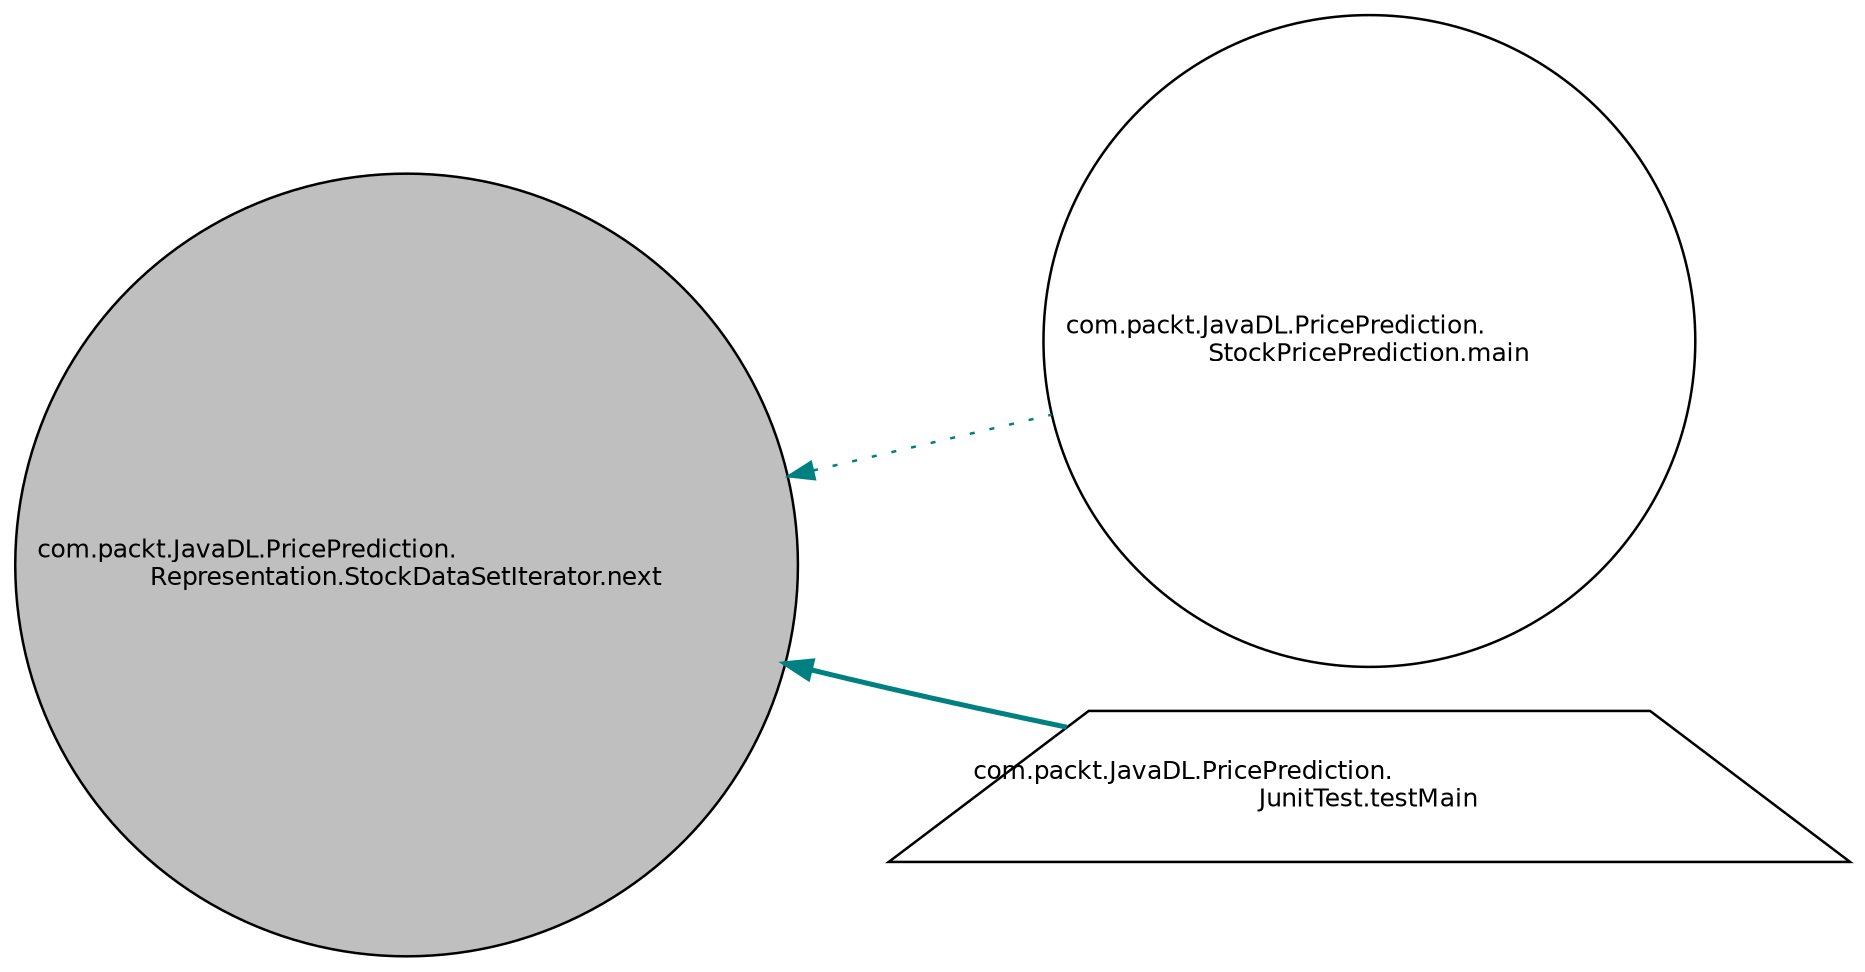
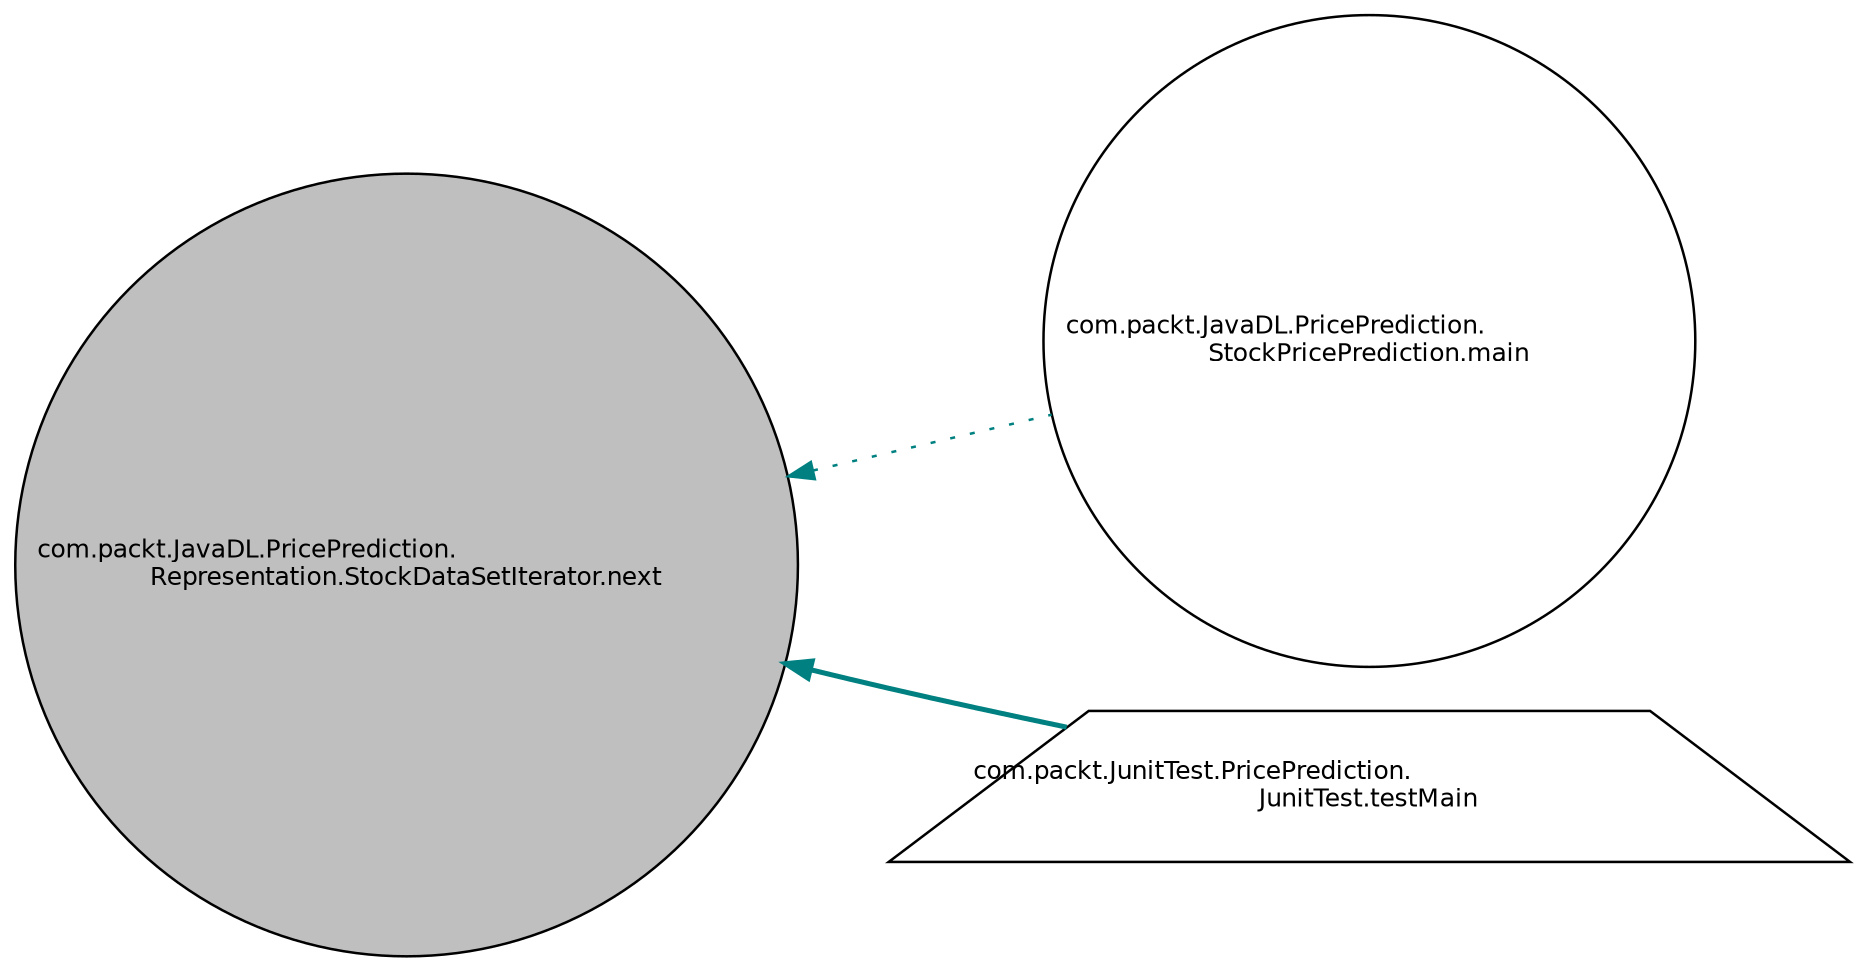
node "com.packt.JavaDL.PricePrediction. JunitTest.testMain": label "com.packt.JavaDL.PricePrediction. JunitTest.testMain" -> "com.packt.JunitTest.PricePrediction. JunitTest.testMain"
